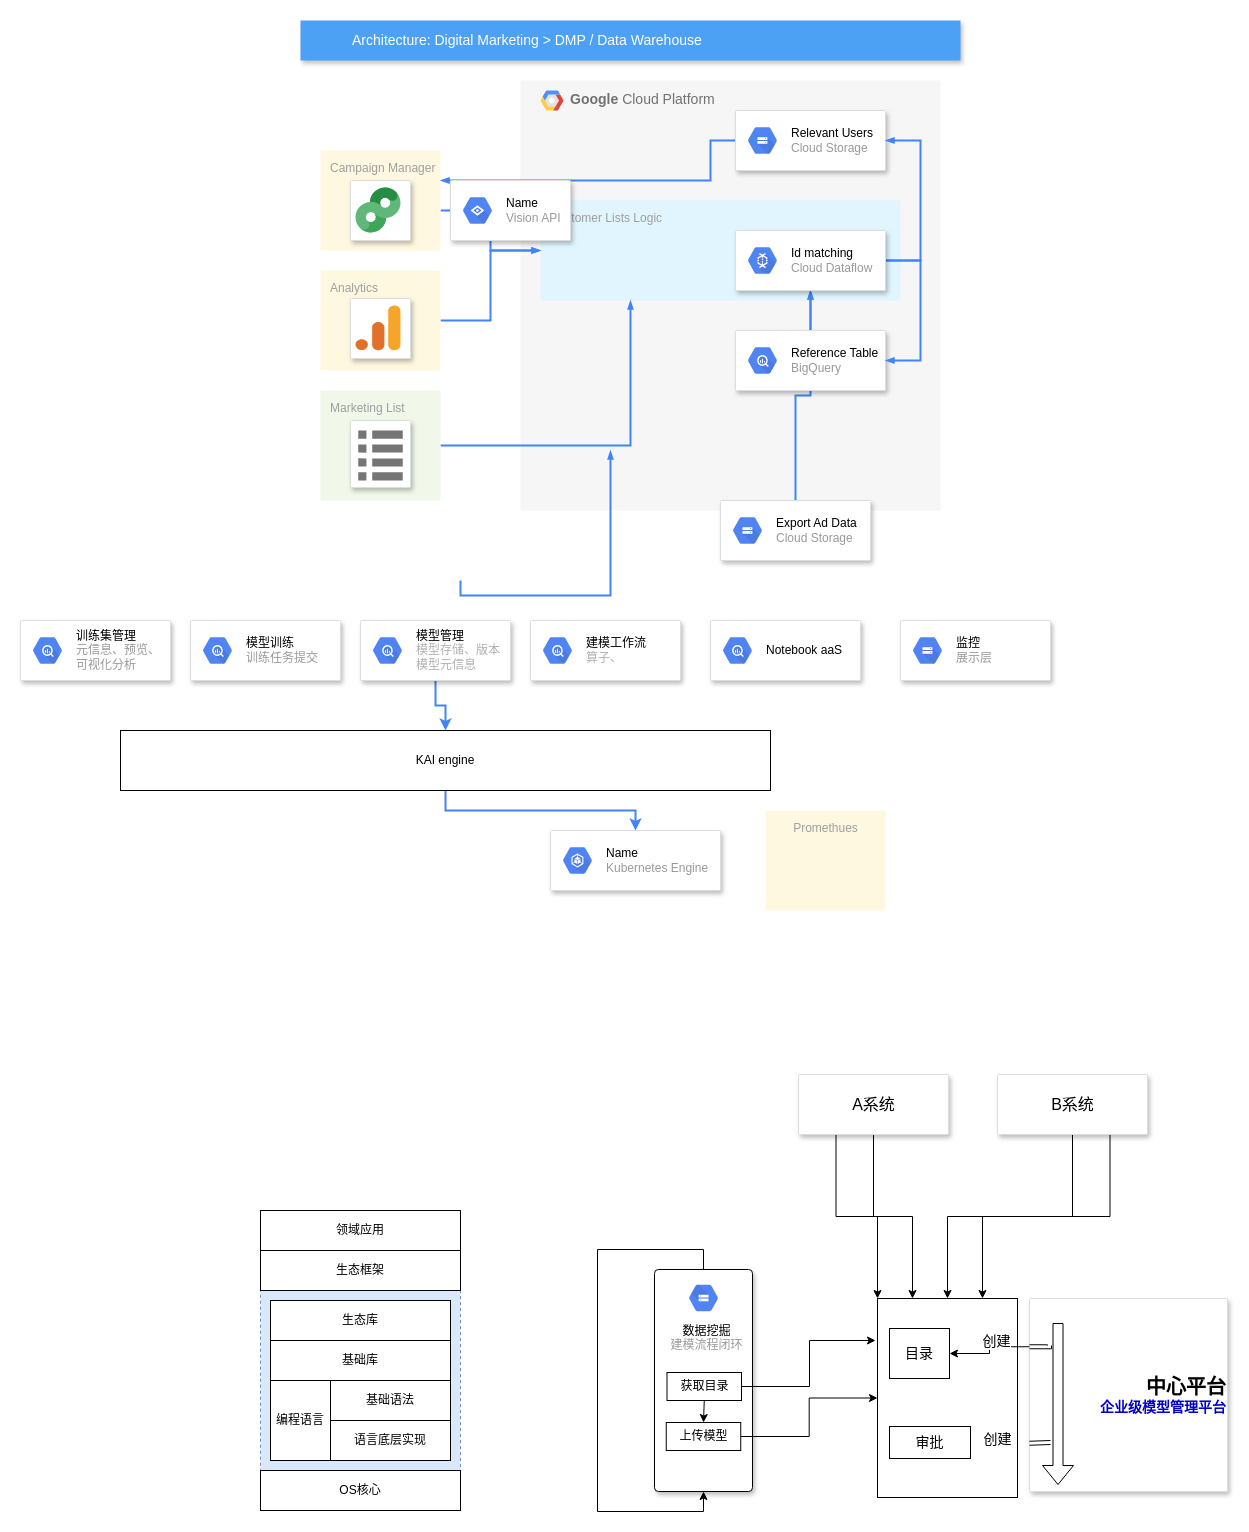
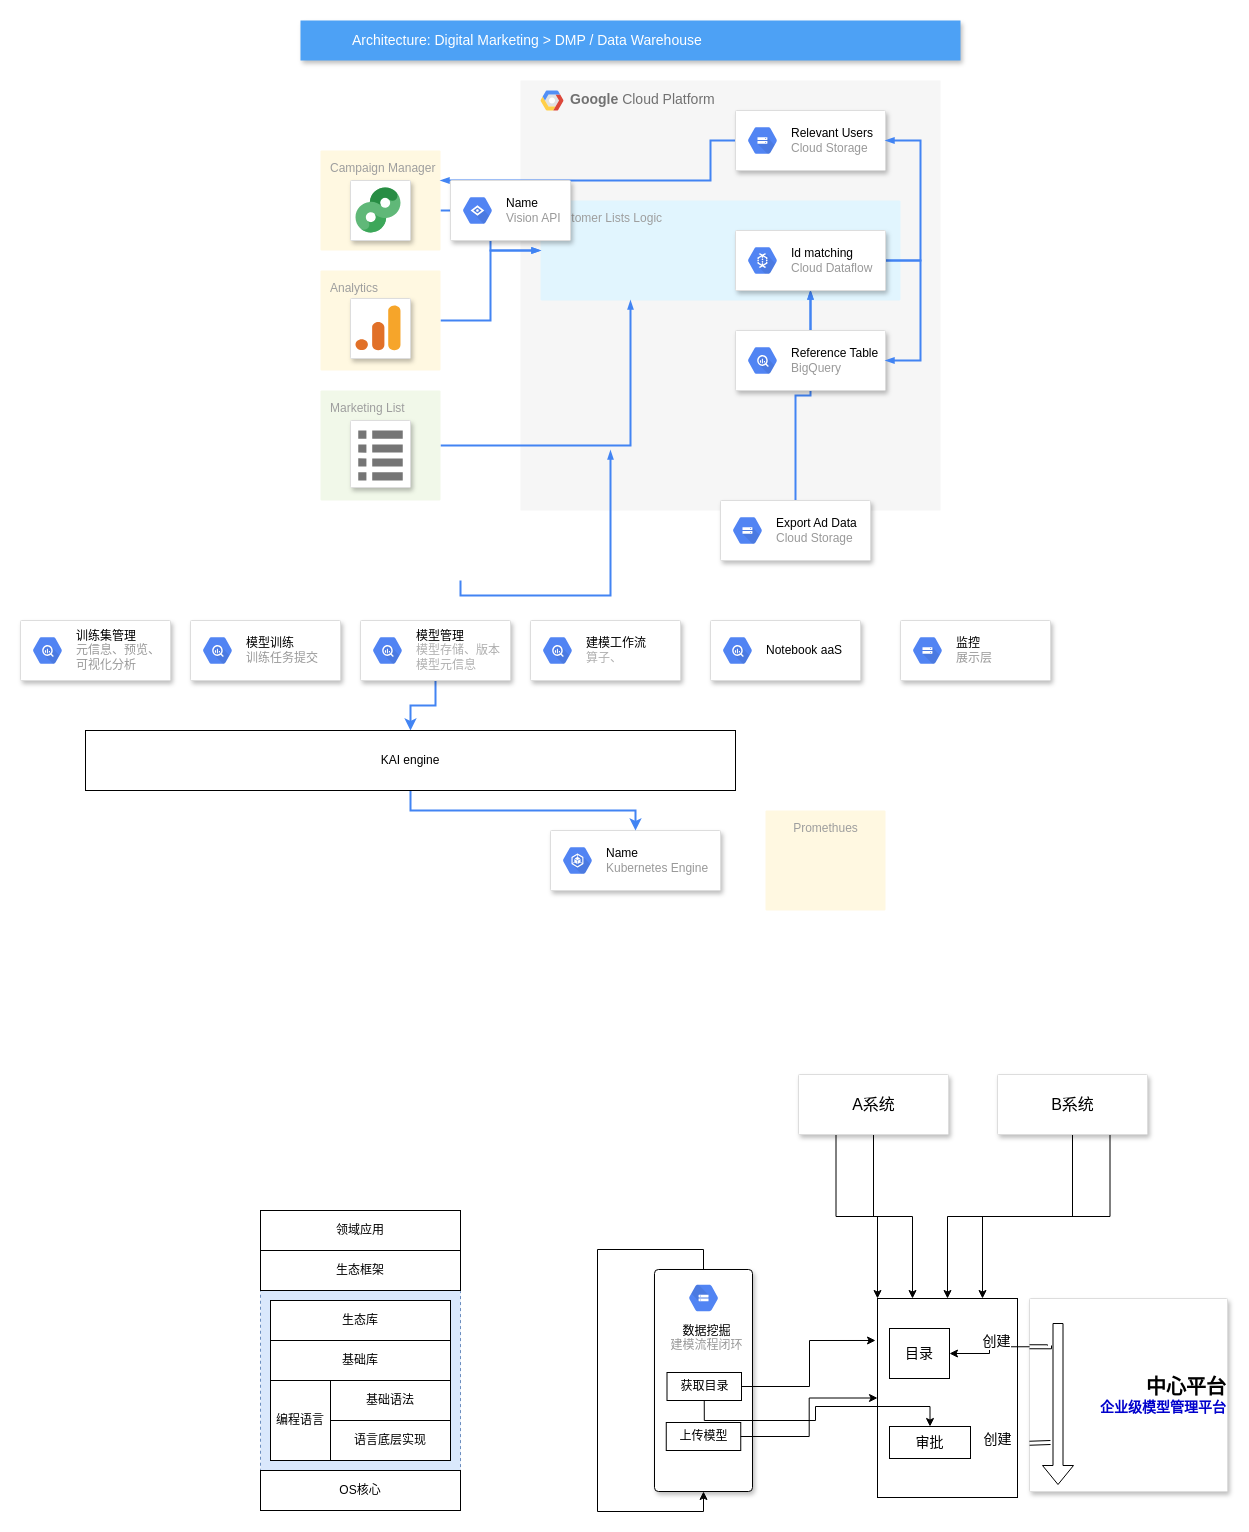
node "KAI engine": moved (446, 761) -> (411, 761)
edge "获取目录" -> "上传模型": now "获取目录" -> "审批"
